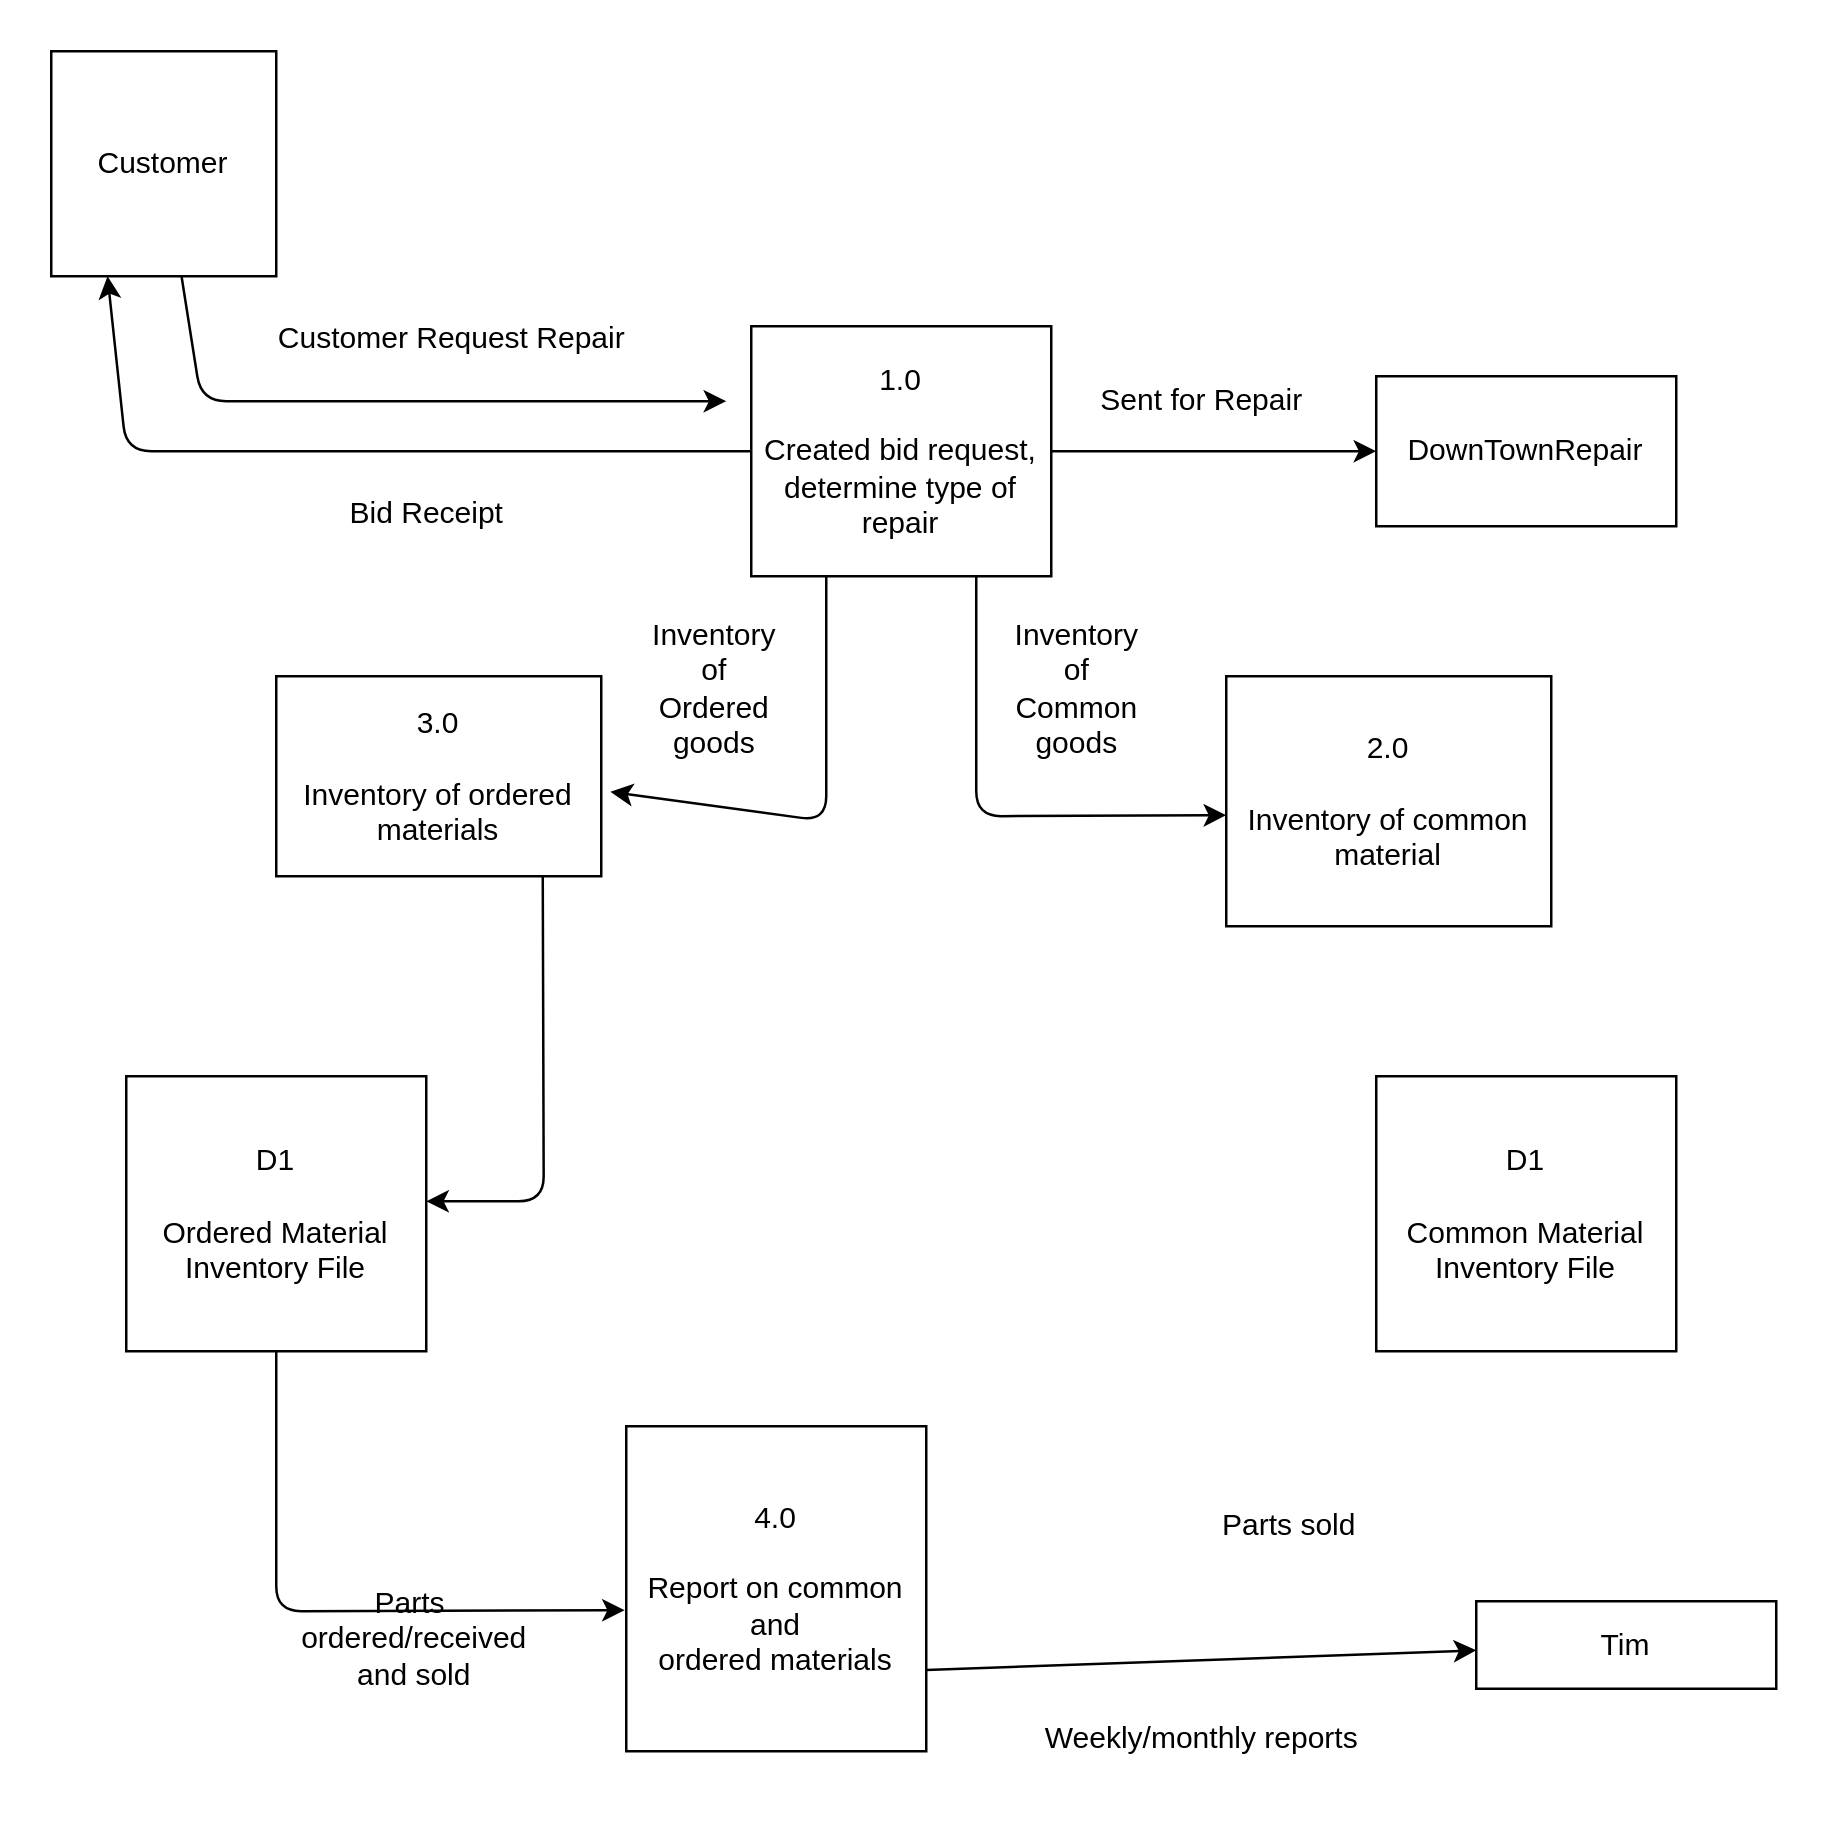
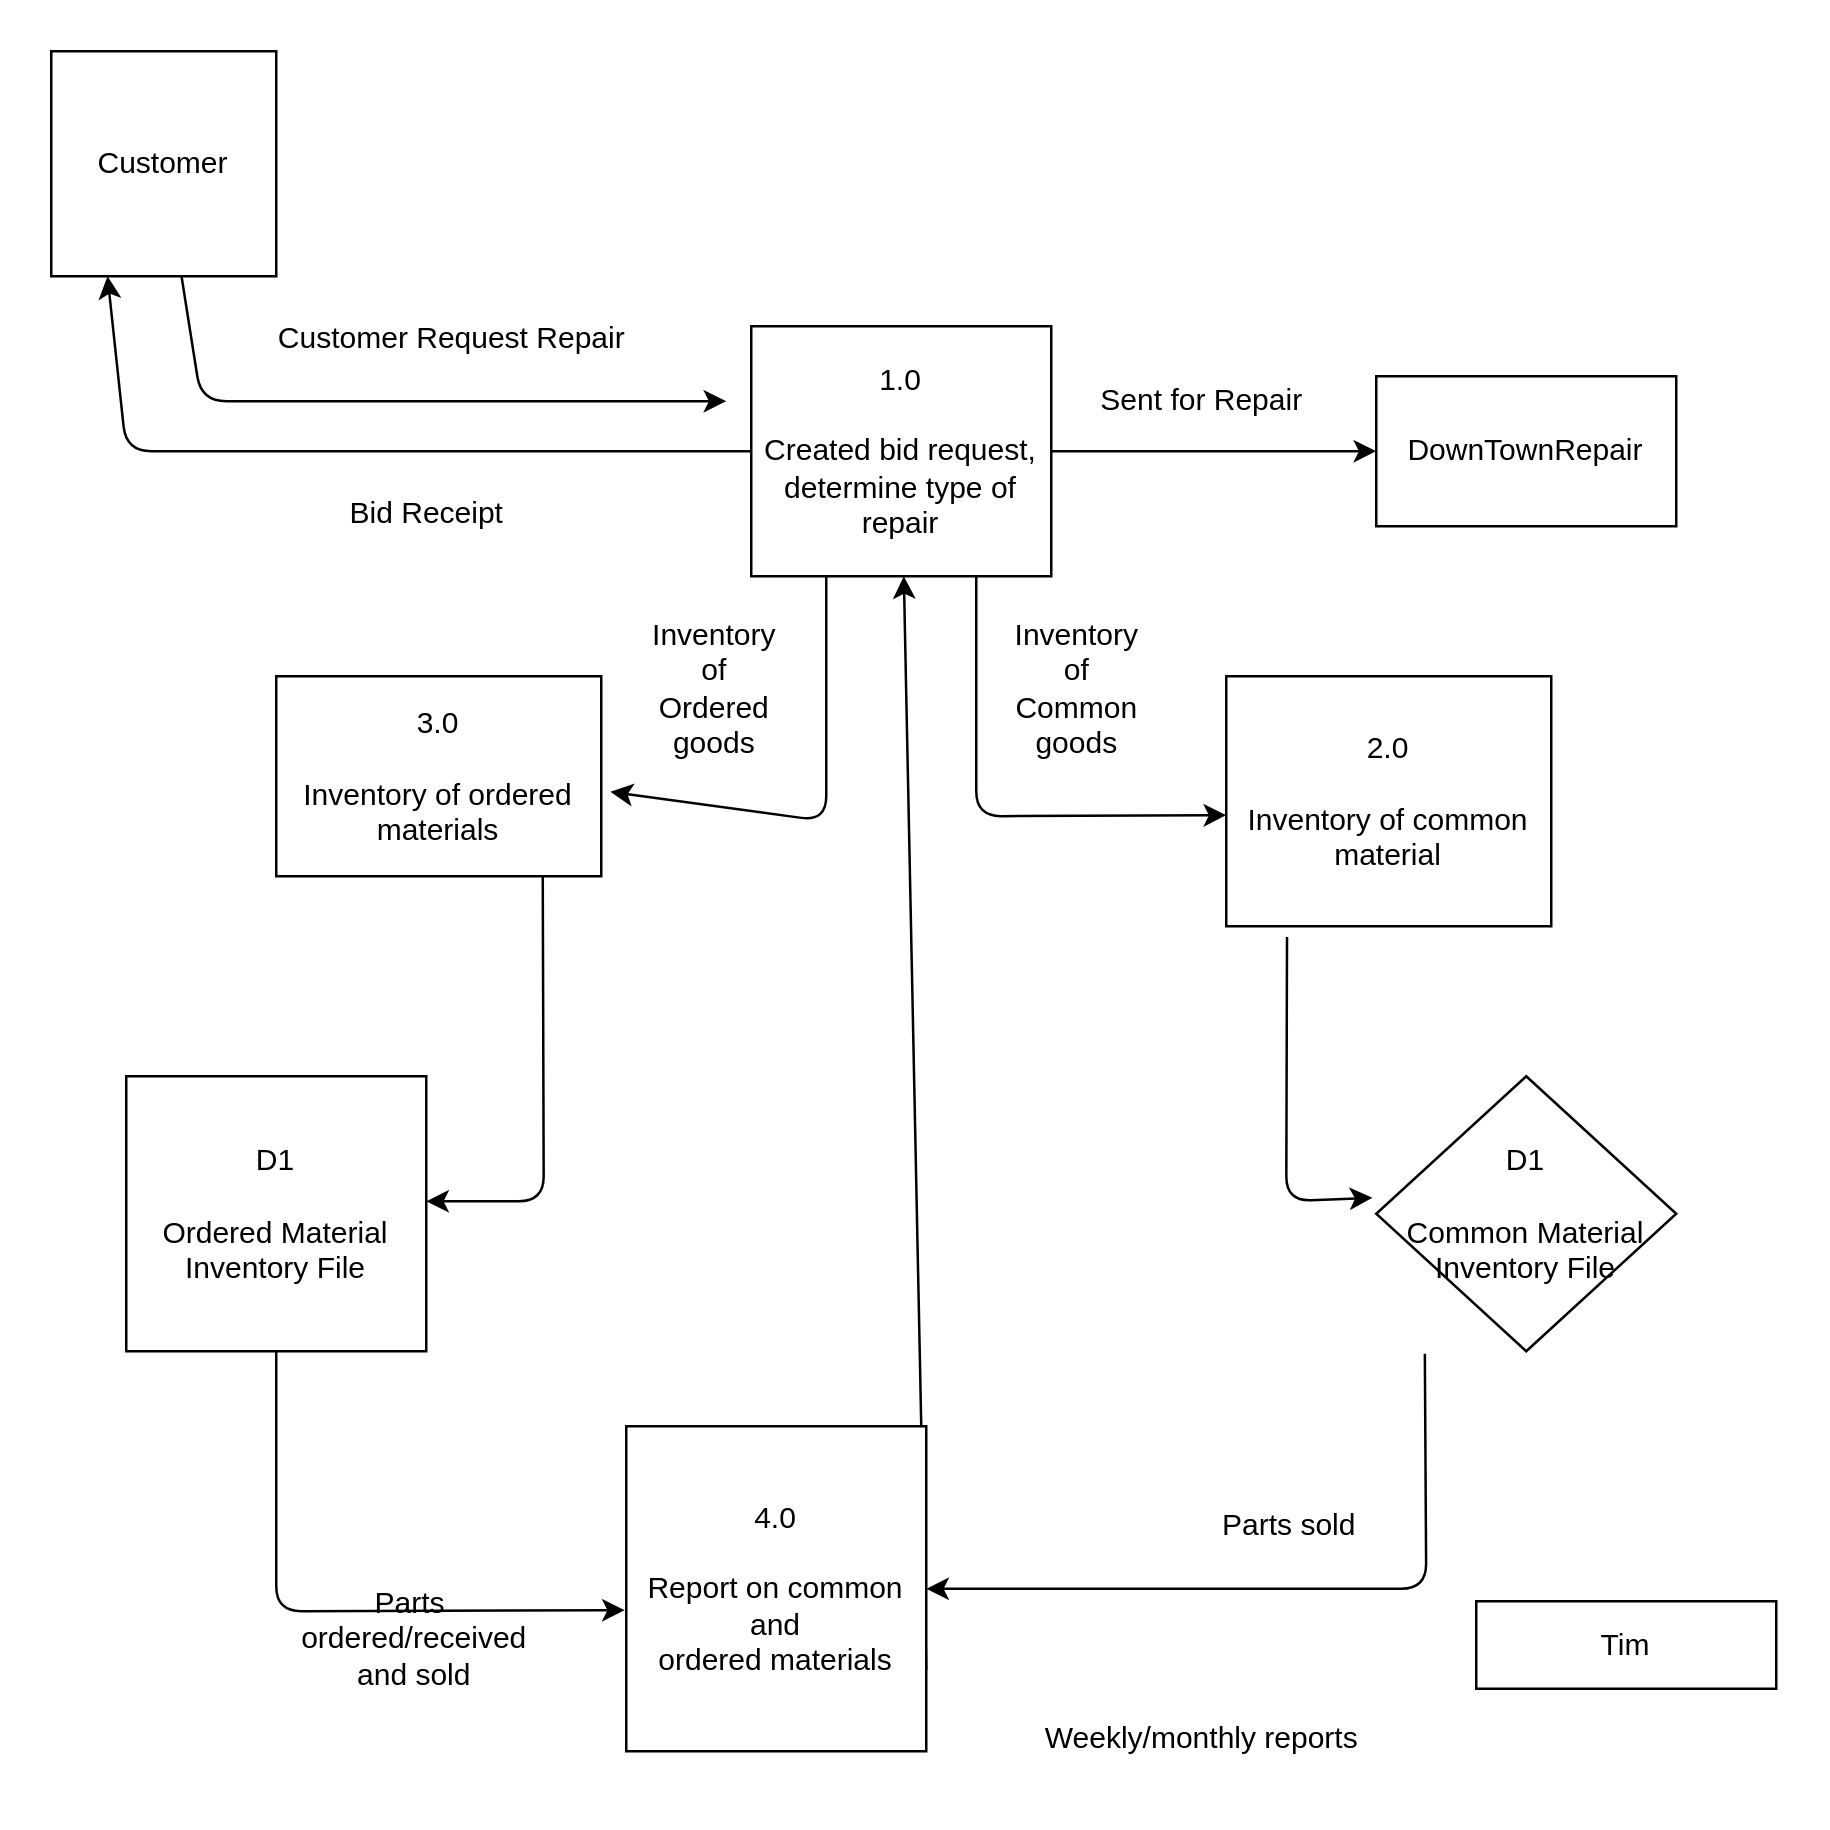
edge "2.0 Inventory of common material" -> "D1 Common Material Inventory File": added
node "D1 Common Material Inventory File": shape rectangle -> diamond
edge "D1 Common Material Inventory File" -> "4.0 Report on common and ordered materials": added
edge "4.0 Report on common and ordered materials" -> "Tim": now "4.0 Report on common and ordered materials" -> "1.0 Created bid request, determine type of repair"
